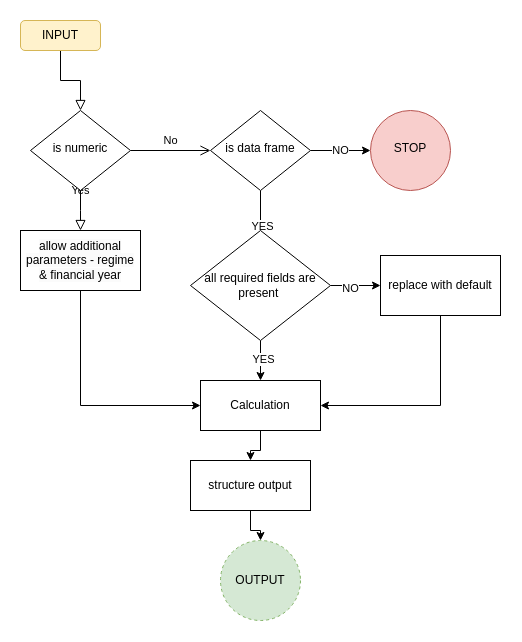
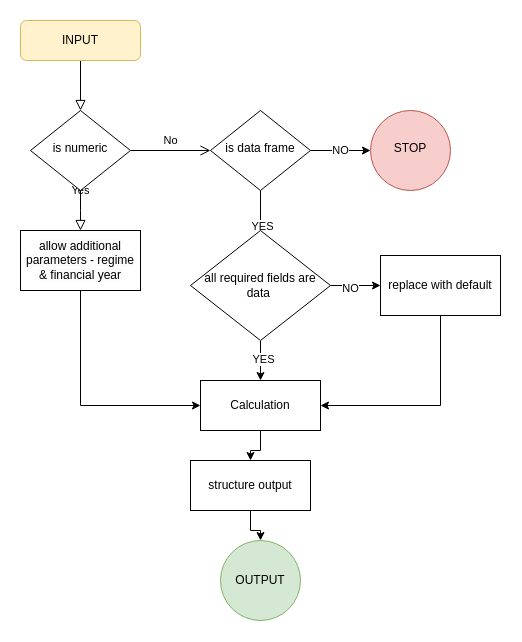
node "INPUT": size 80x30 -> 120x40
node "all required fields are present": label "all required fields are present" -> "all required fields are data"
node "OUTPUT": style dashed -> solid
